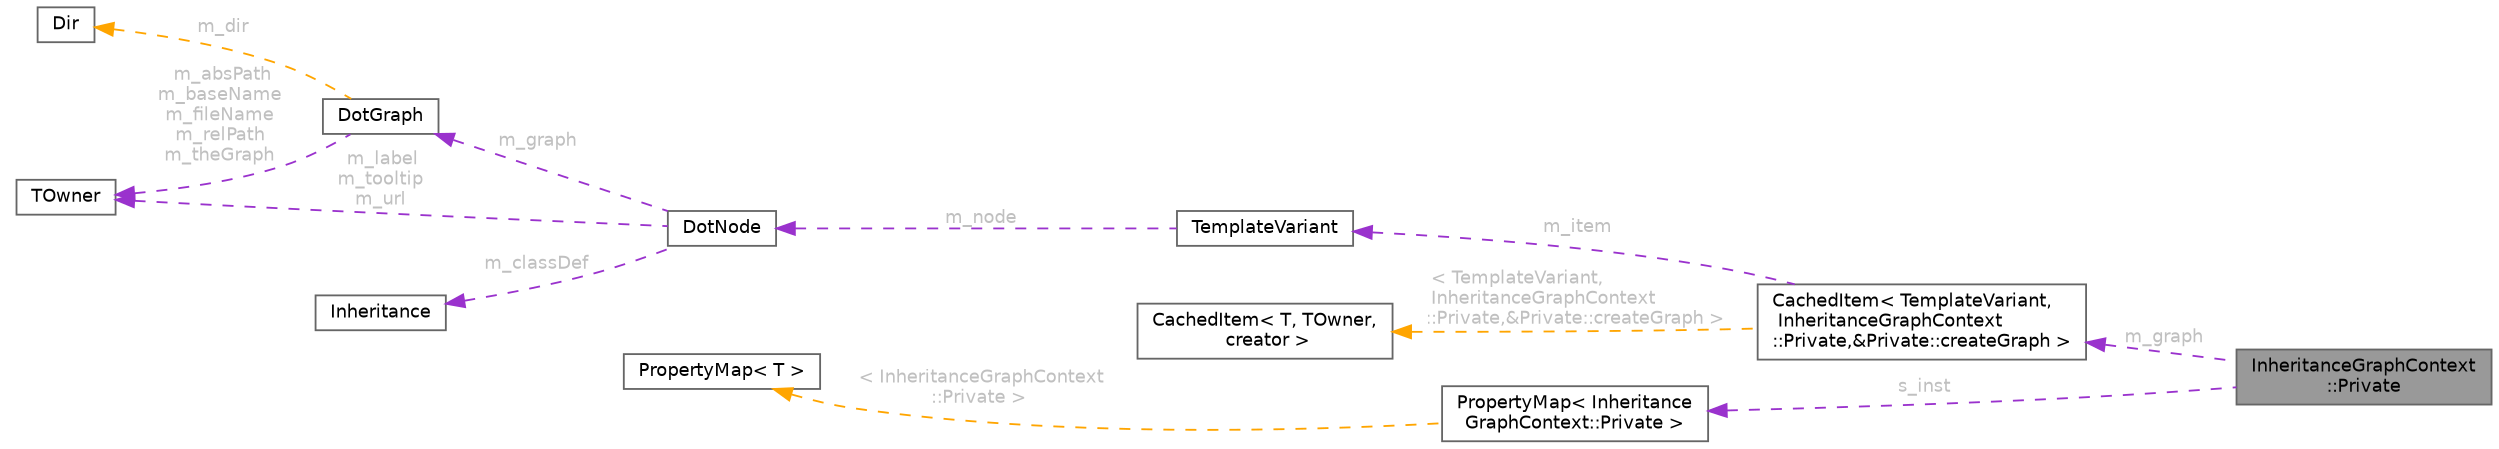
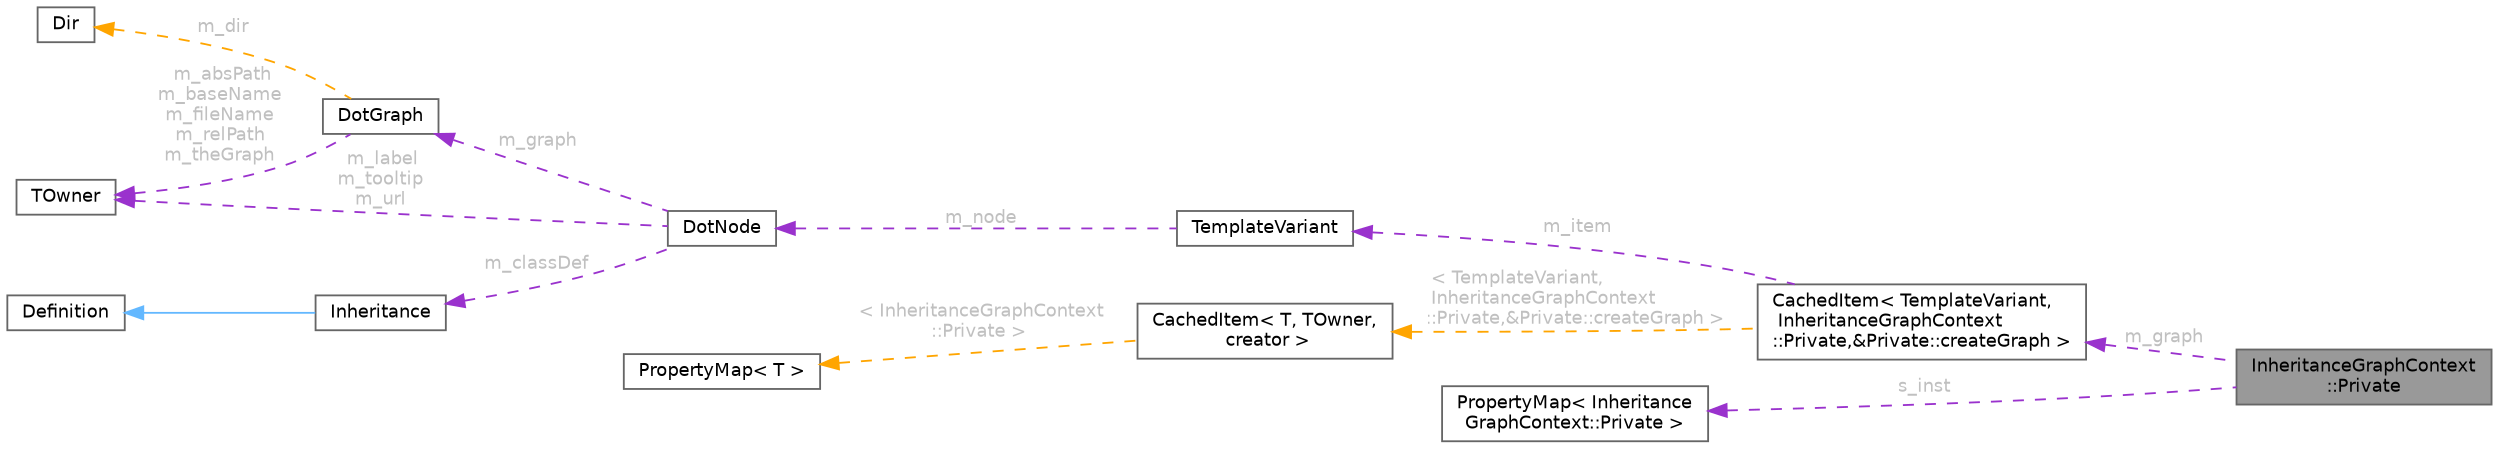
node "Definition": added
edge "PropertyMap< Inheritance GraphContext::Private >" -> "PropertyMap< T >": now "CachedItem< T, TOwner, creator >" -> "PropertyMap< T >"
